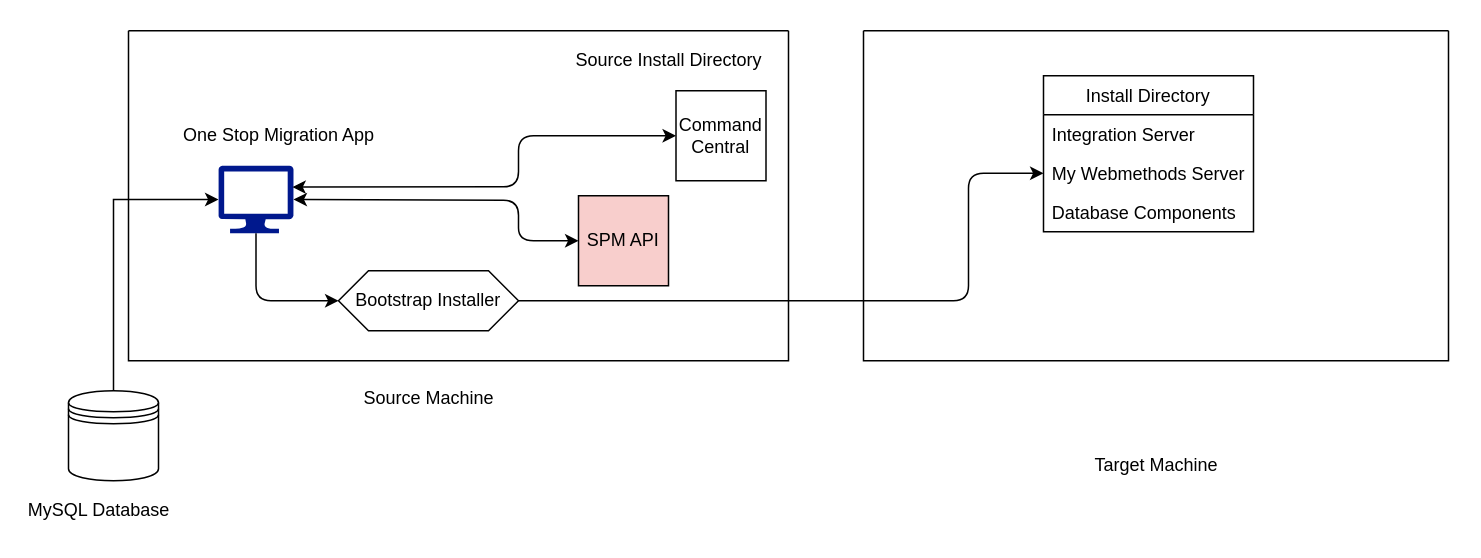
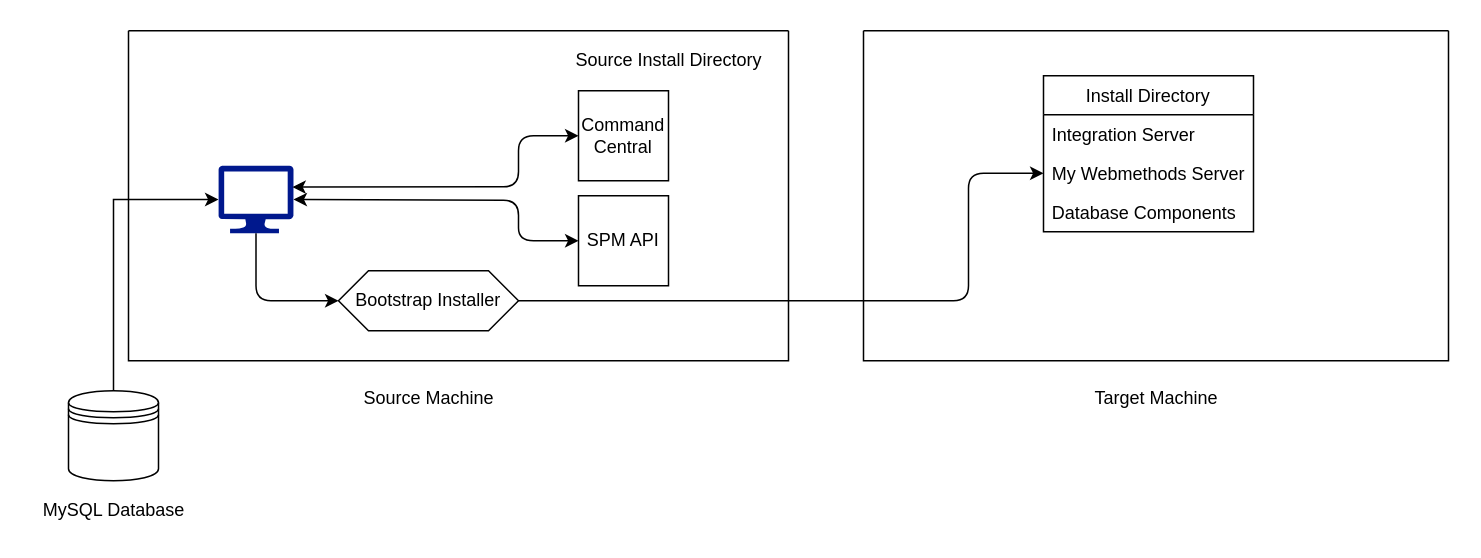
node "One Stop Migration App": removed
node "Command Central": moved (721, 136) -> (623, 136)
node "SPM API": fillcolor #f8cecc -> #ffffff
node "Target Machine": moved (1156, 466) -> (1156, 398)
node "MySQL Database": moved (98, 511) -> (113, 511)
